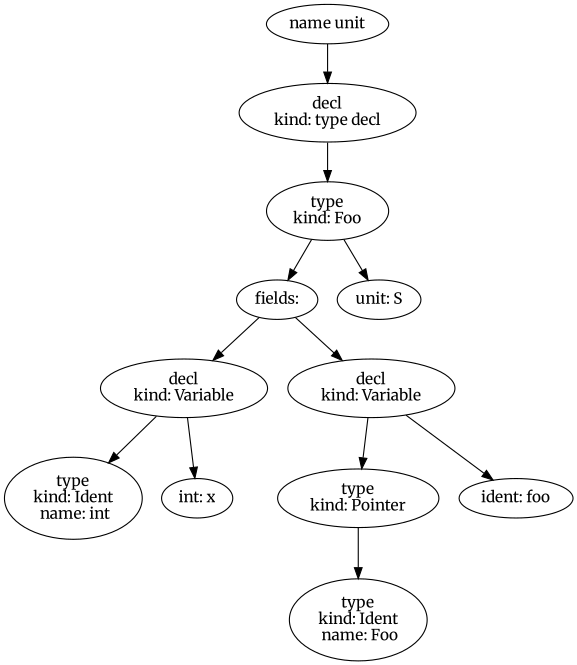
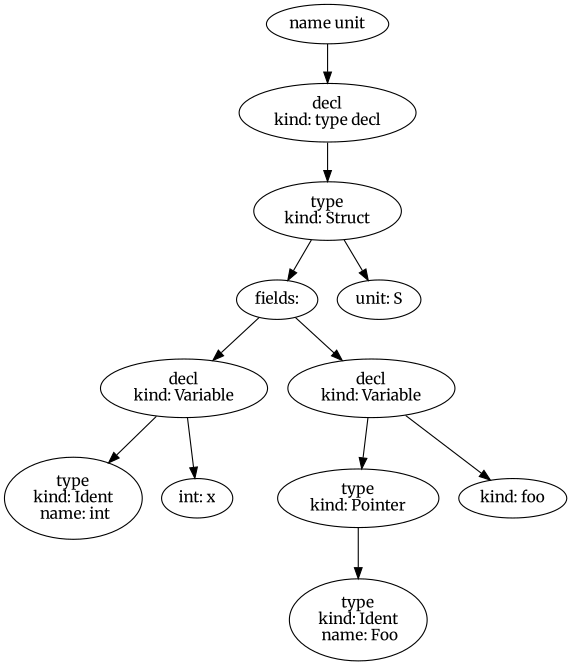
node "type kind: Foo": label "type kind: Foo" -> "type kind: Struct"
node "ident: foo": label "ident: foo" -> "kind: foo"
